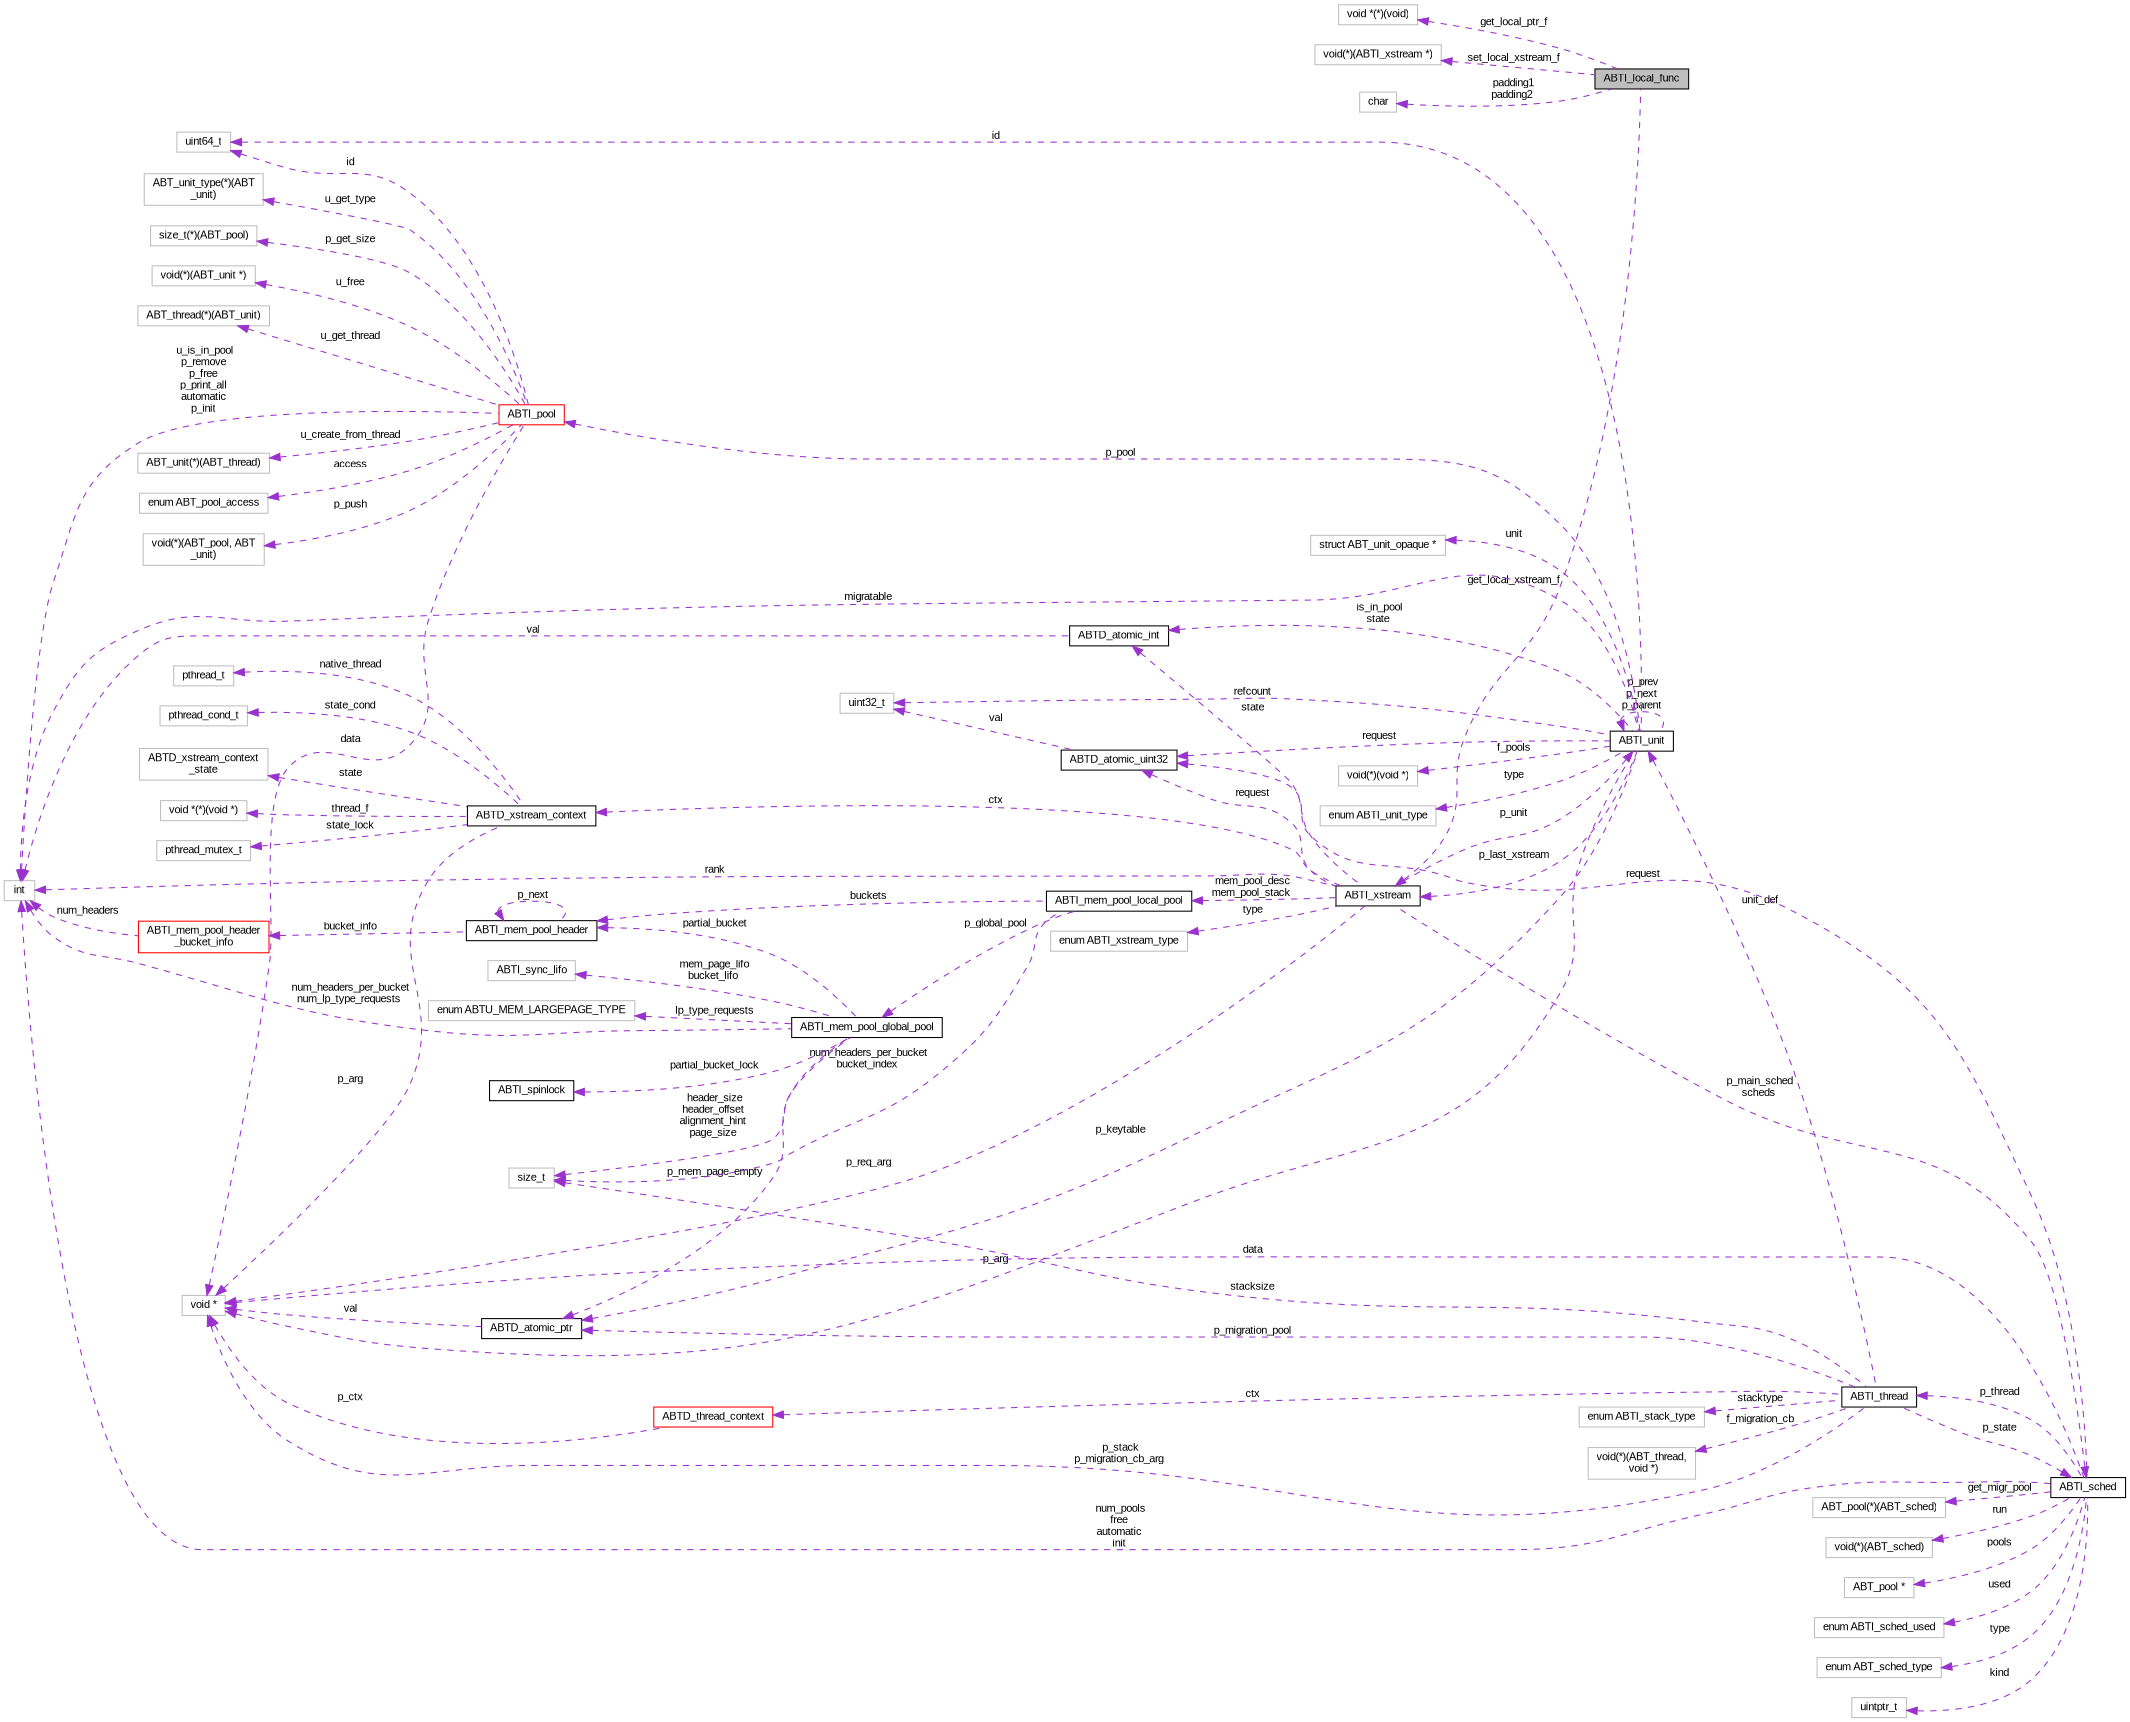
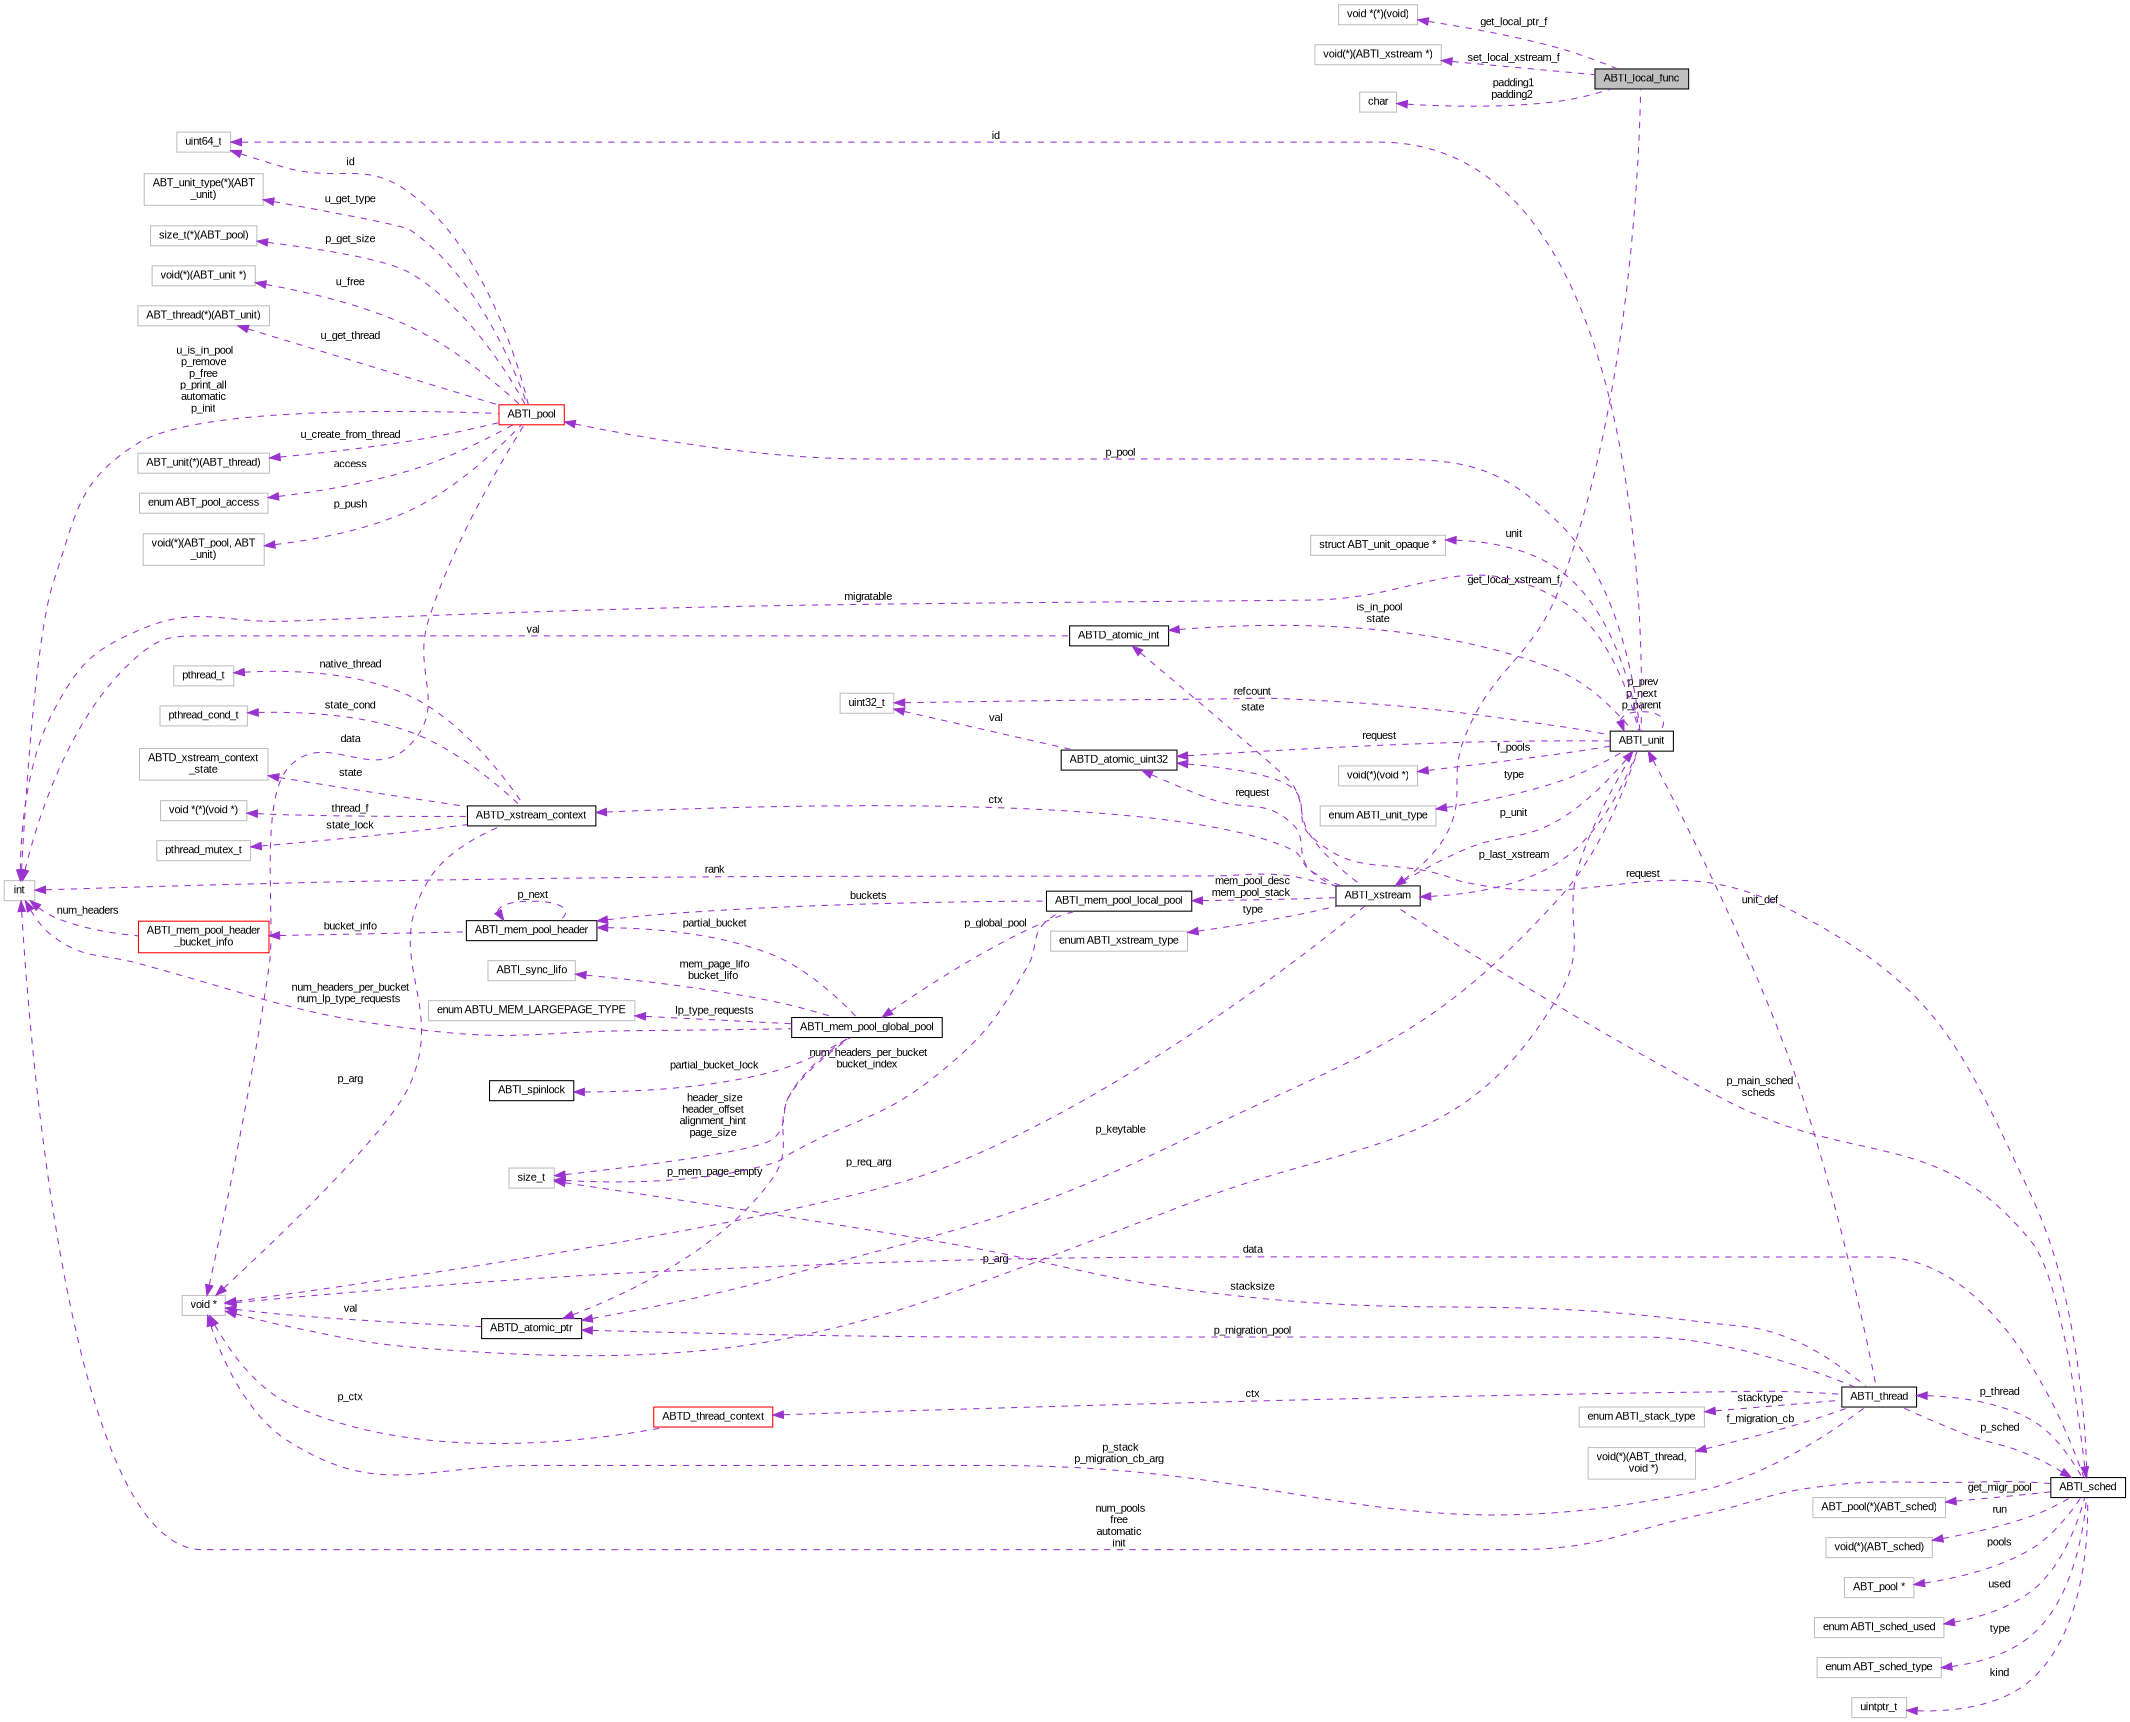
edge "ABTI_thread" -> "ABTI_sched": label " p_state" -> " p_sched"
